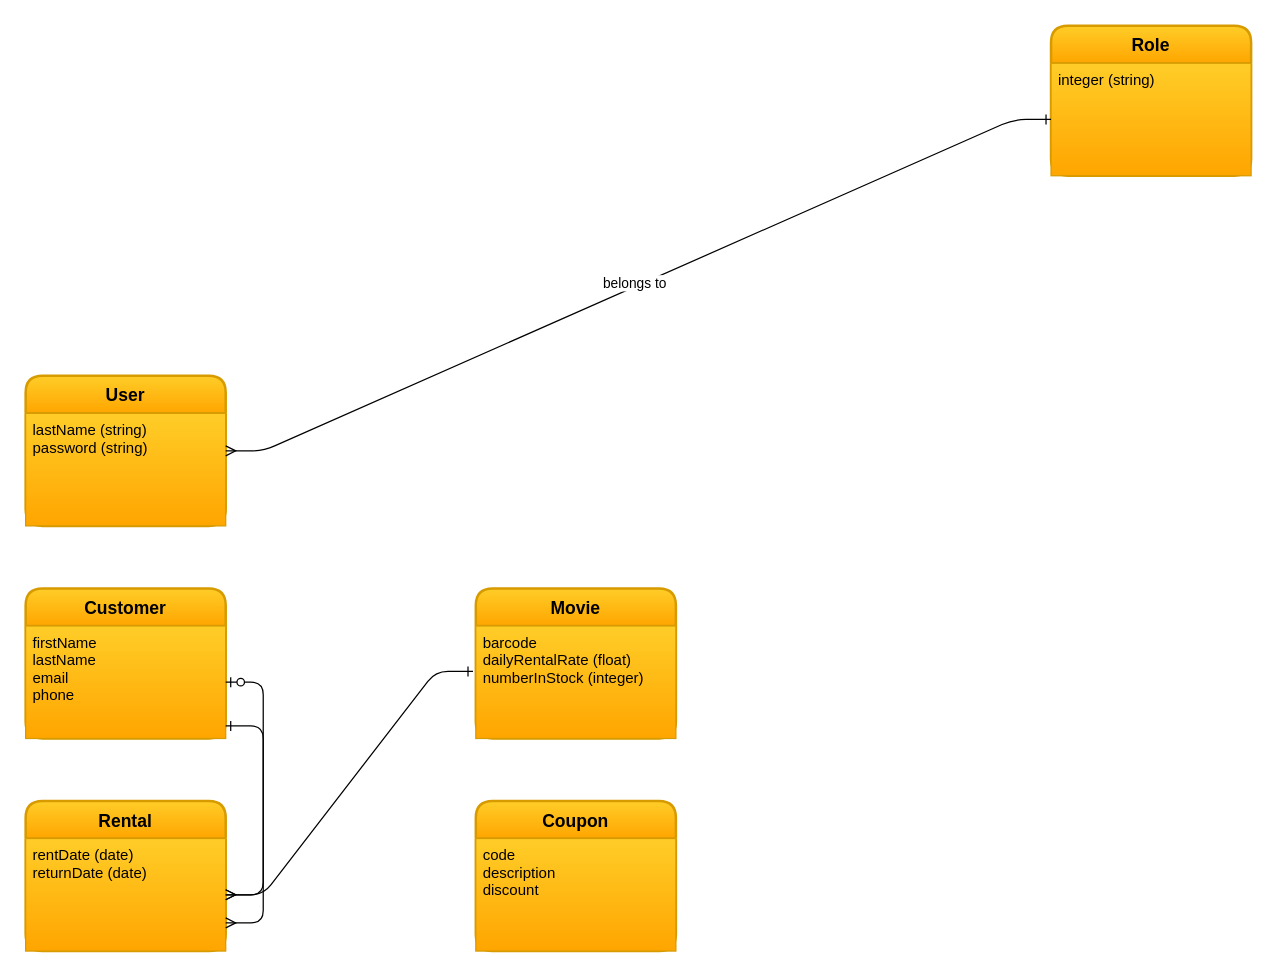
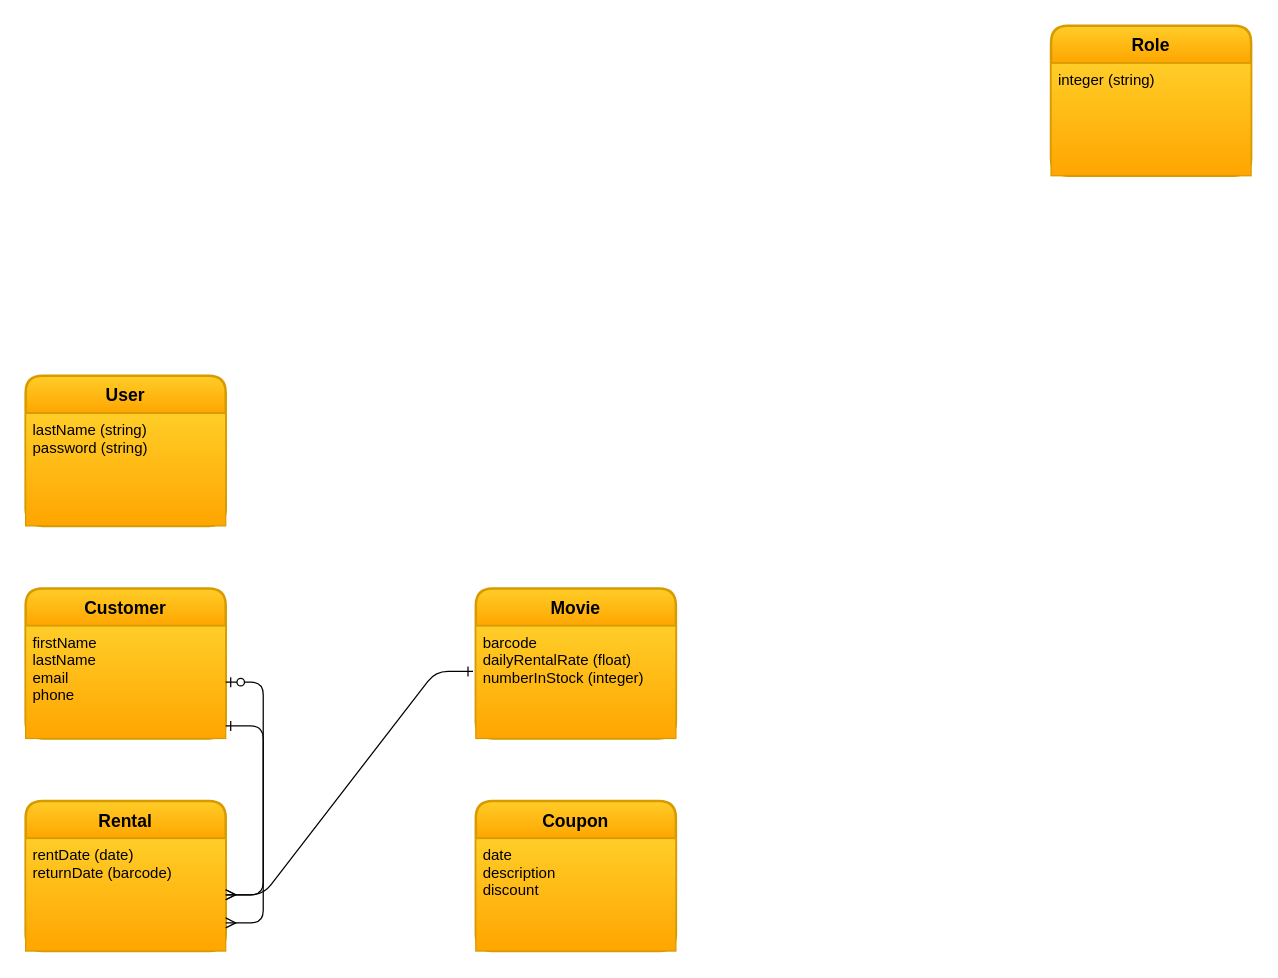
edge "integer (string)" -- "User": removed, label "belongs to"
node "rentDate (date) returnDate (date)": label "rentDate (date) returnDate (date)" -> "rentDate (date) returnDate (barcode)"
node "code description discount": label "code description discount" -> "date description discount"
